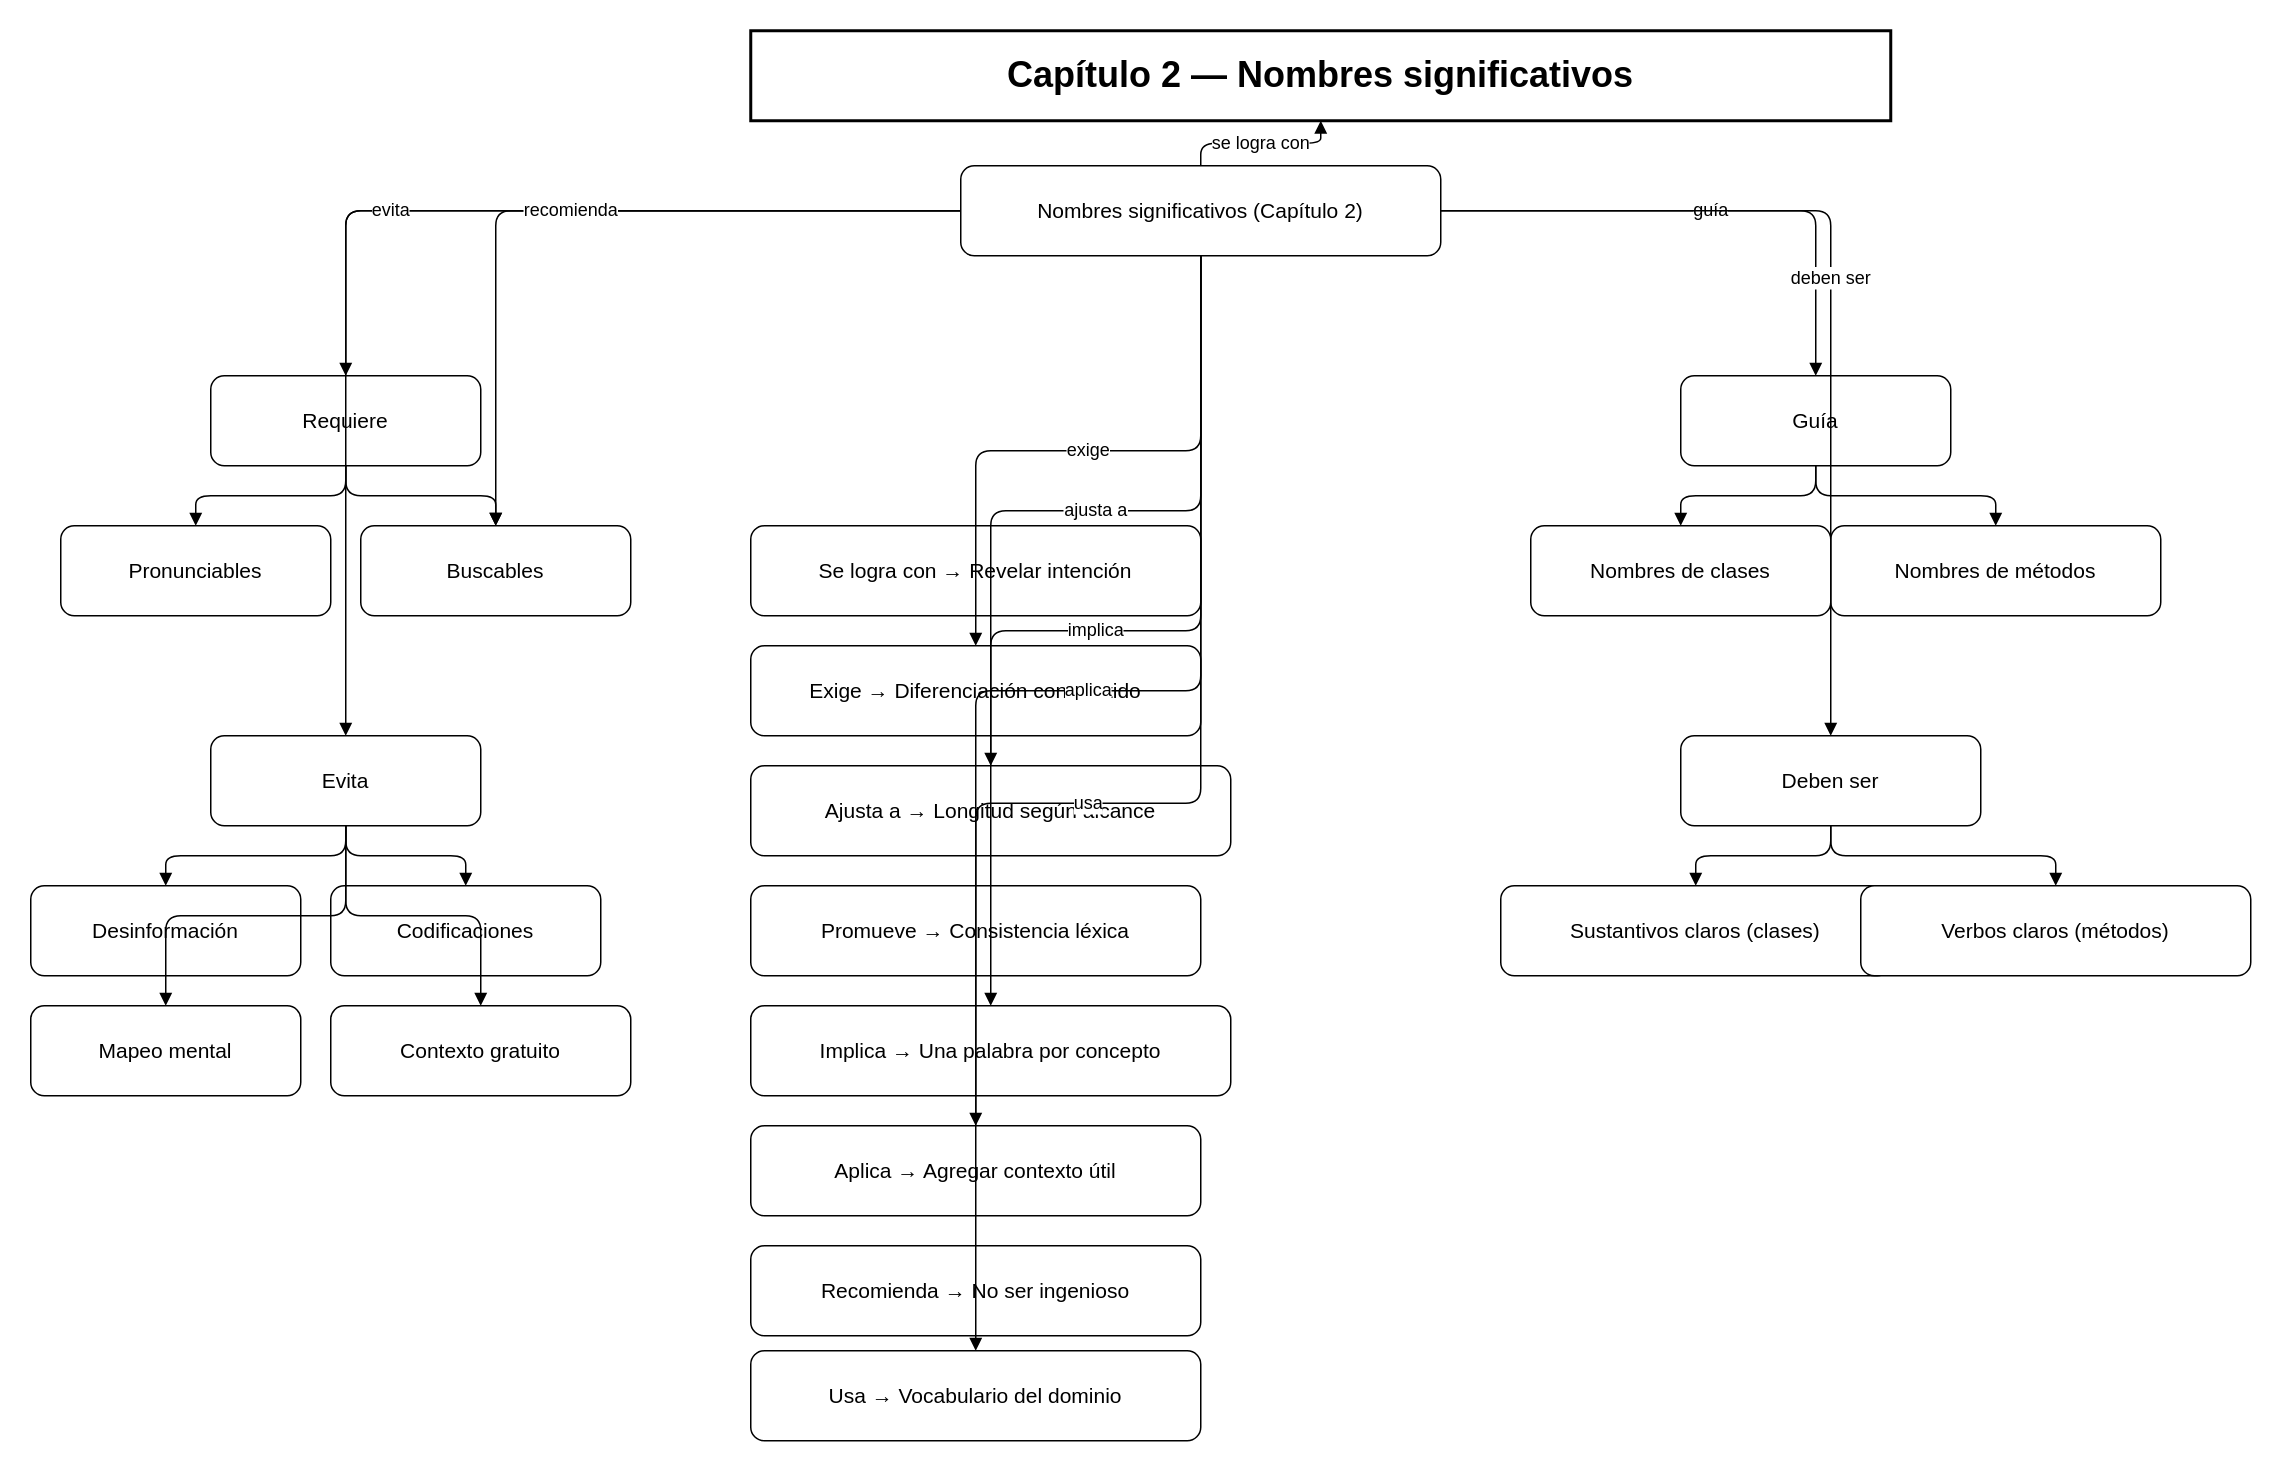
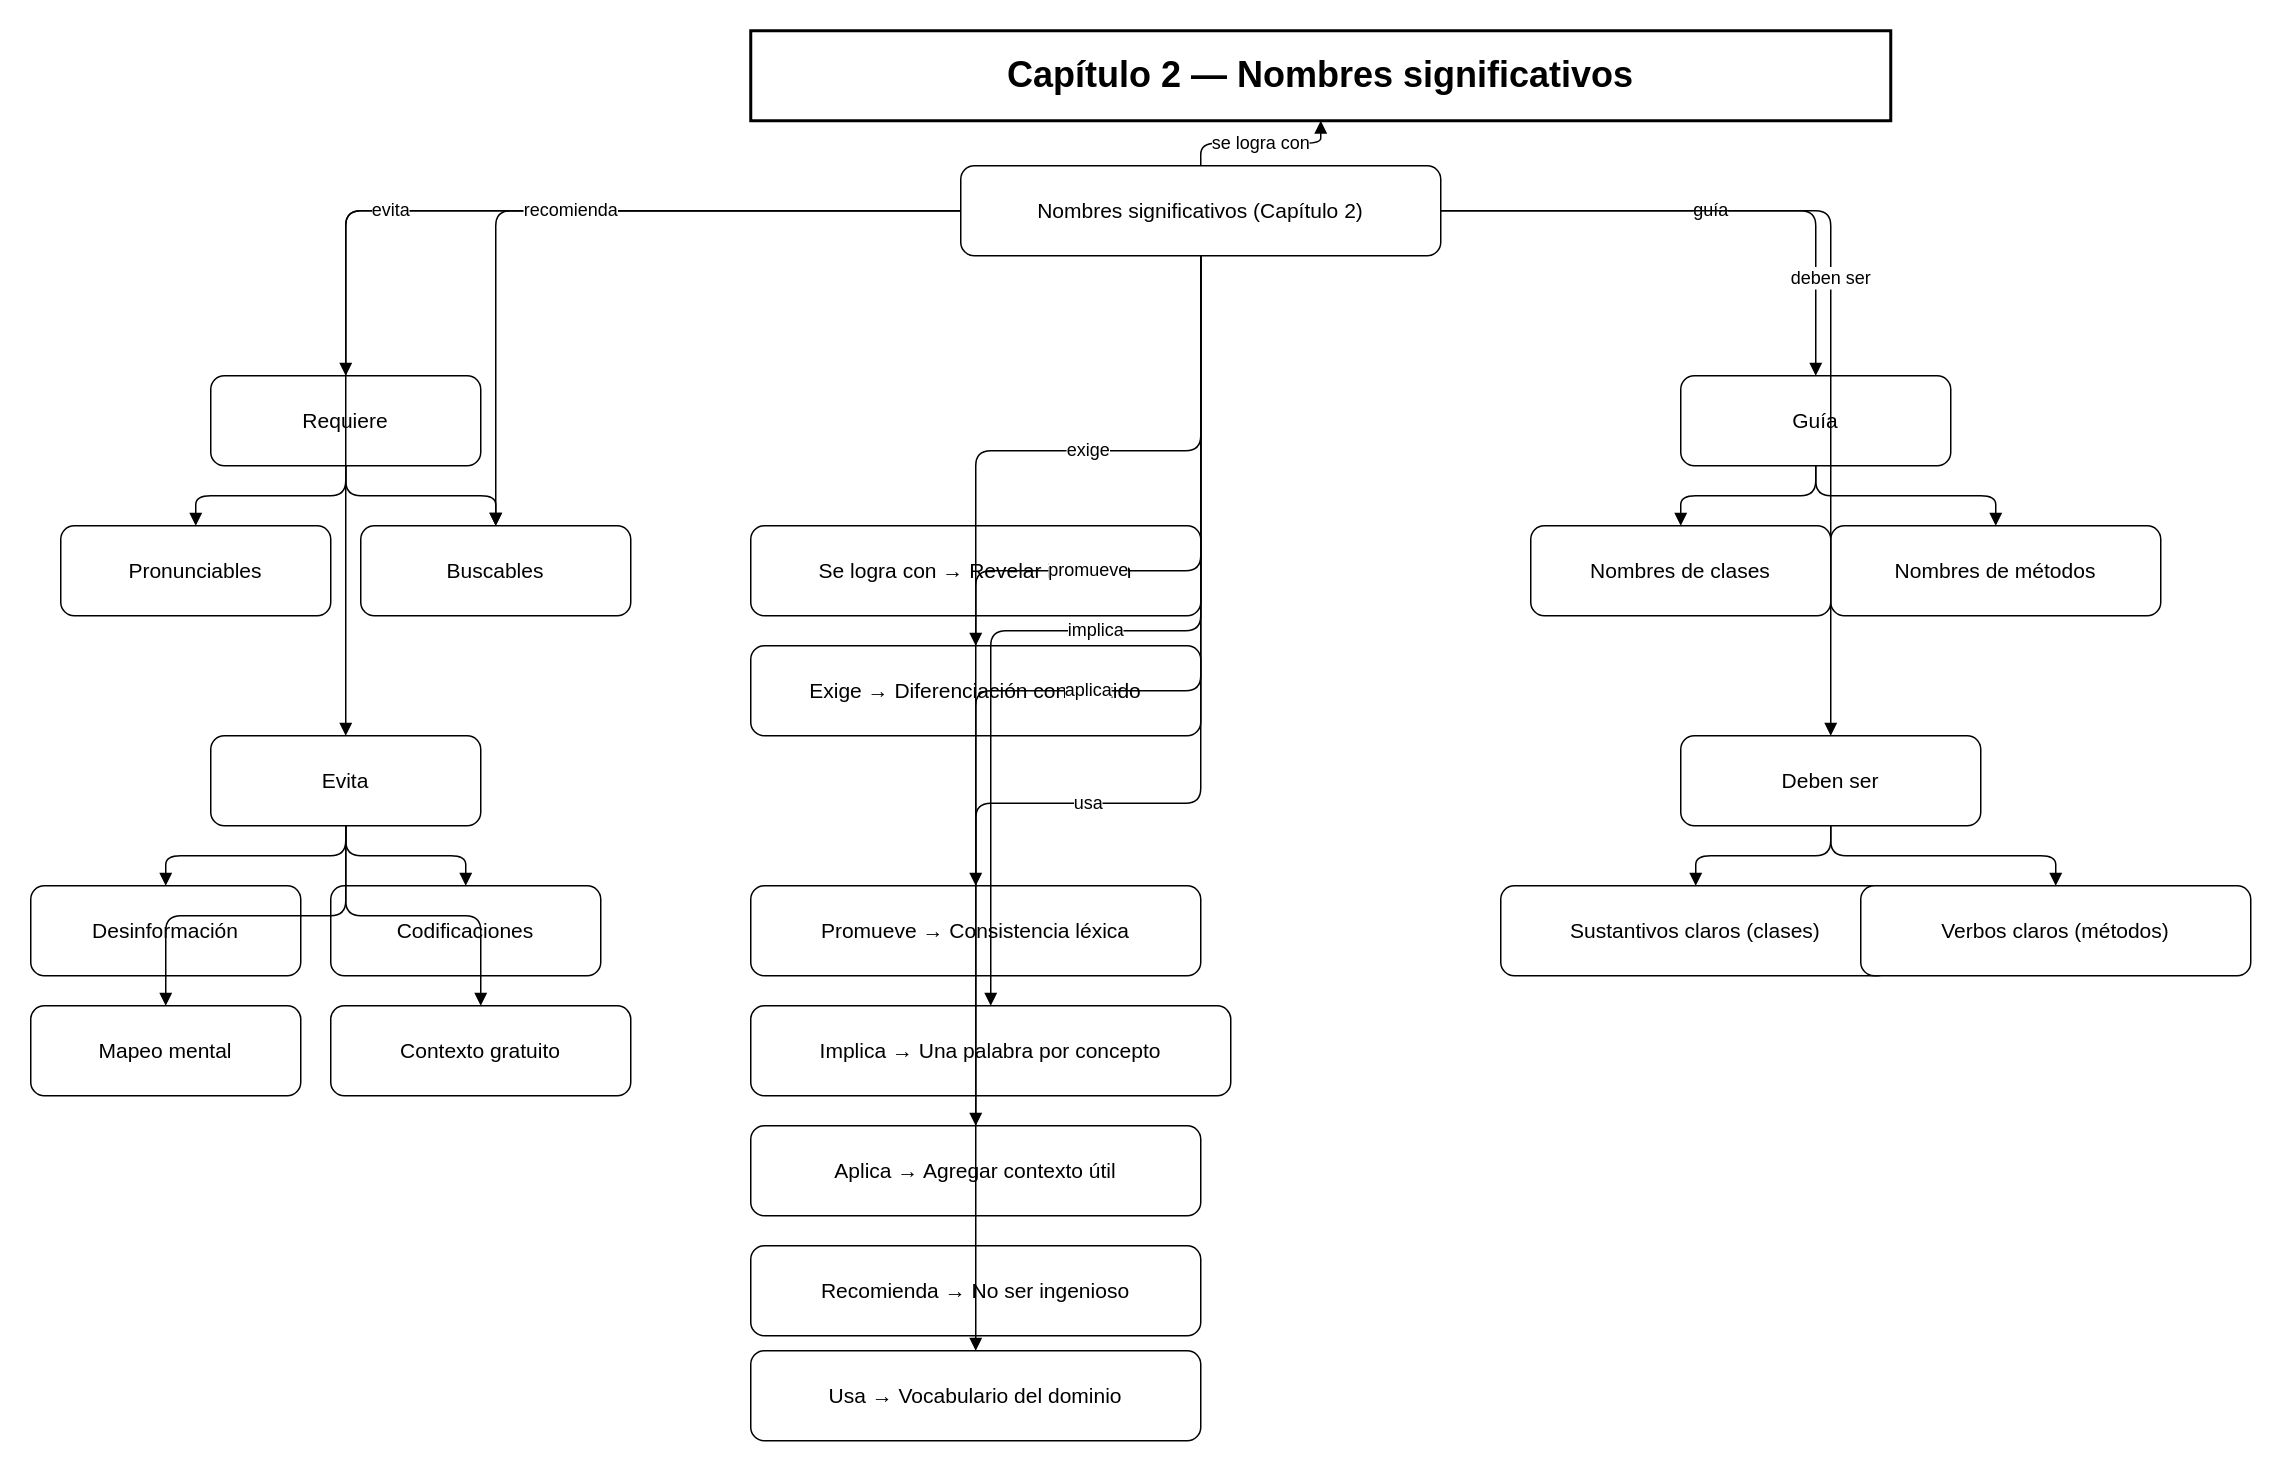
edge "Nombres significativos (Capítulo 2)" -> "Ajusta a → Longitud según alcance": removed, label "ajusta a"
edge "Nombres significativos (Capítulo 2)" -> "Promueve → Consistencia léxica": added, label "promueve"
node "Ajusta a → Longitud según alcance": removed
